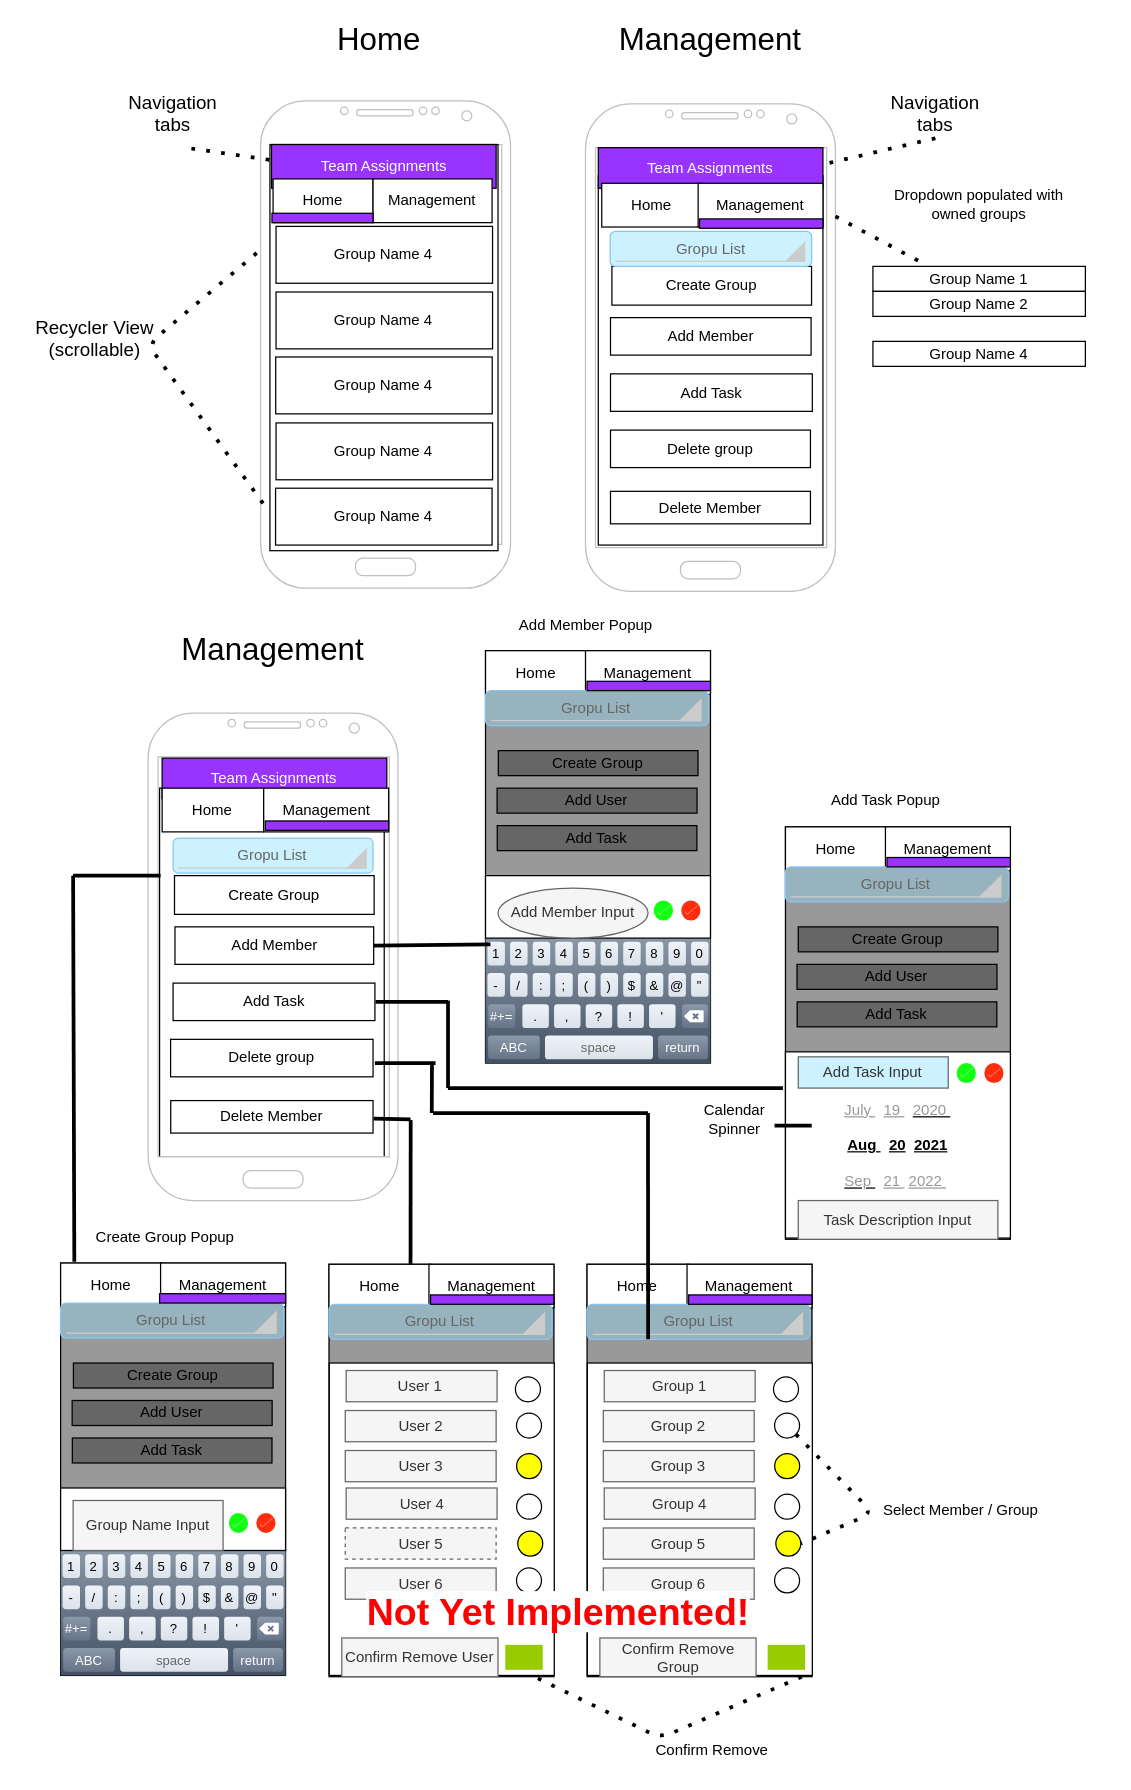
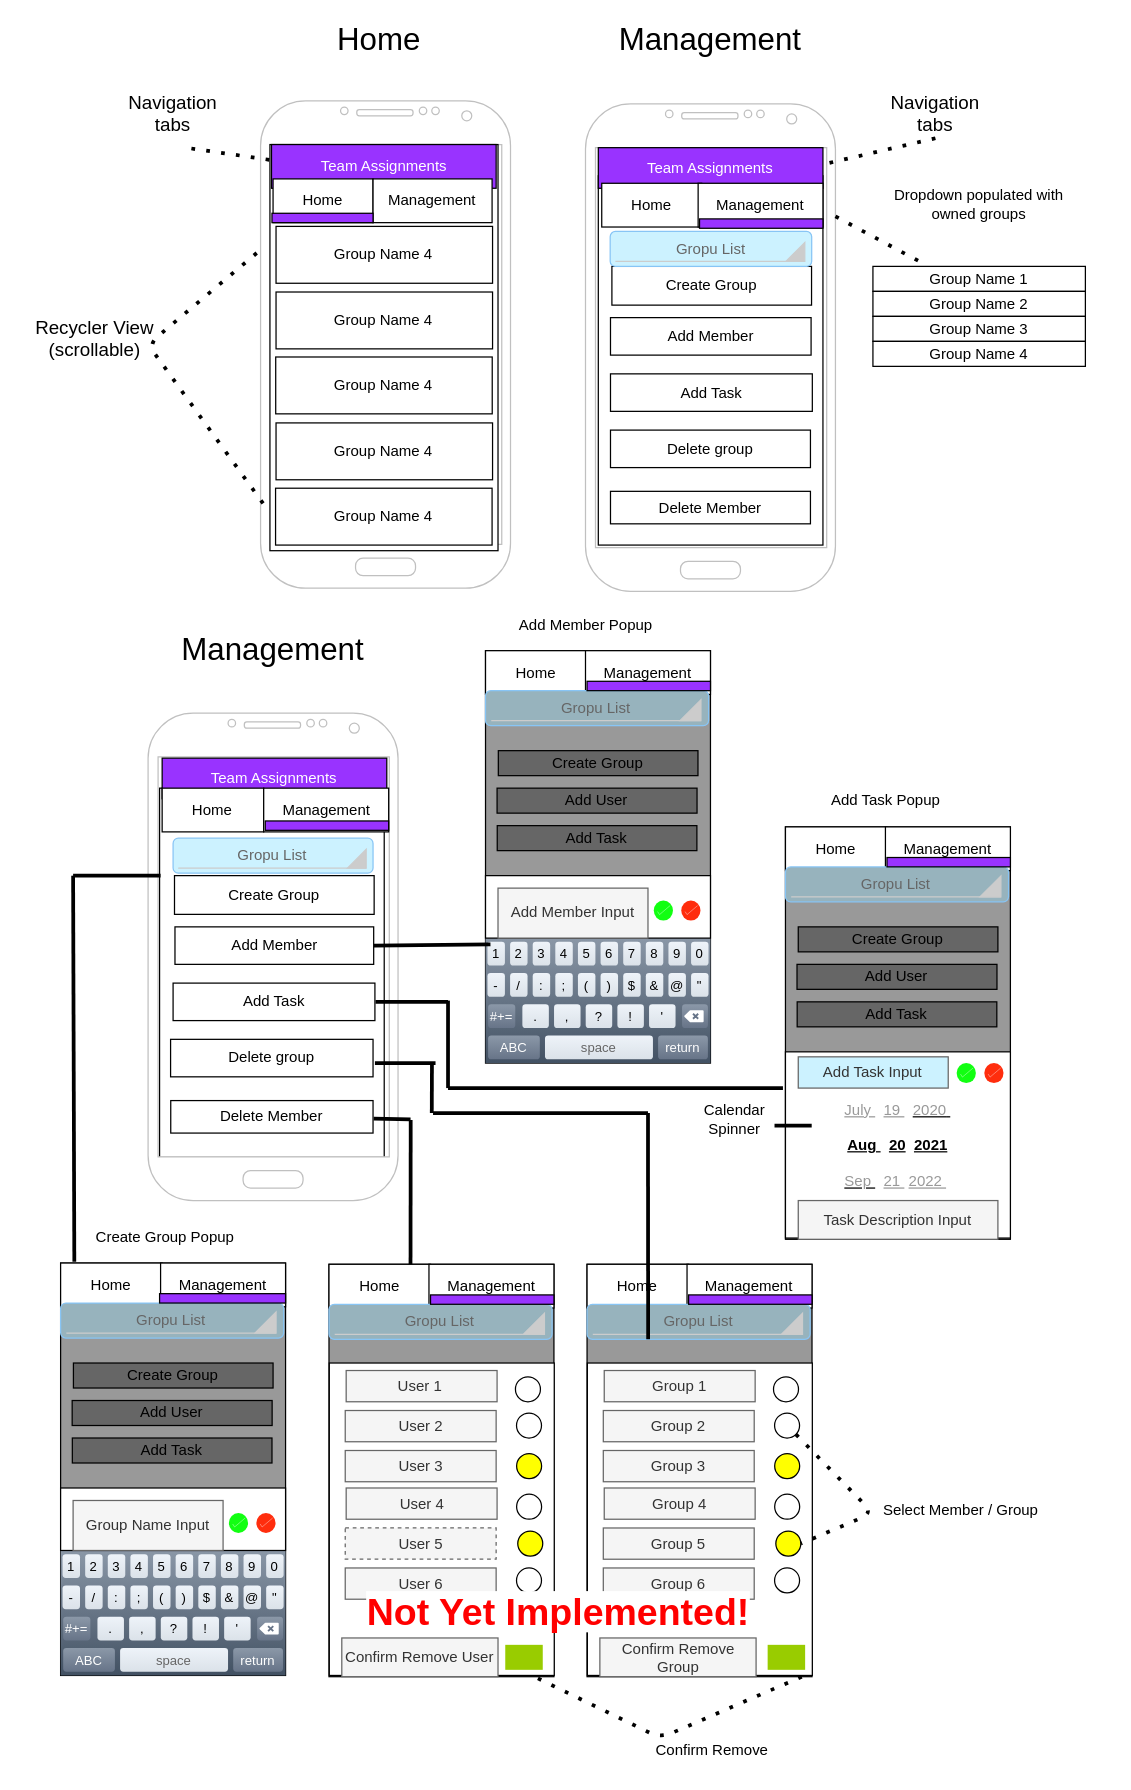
node "Group Name 3": added
node "Add Member Input": shape ellipse -> rectangle
